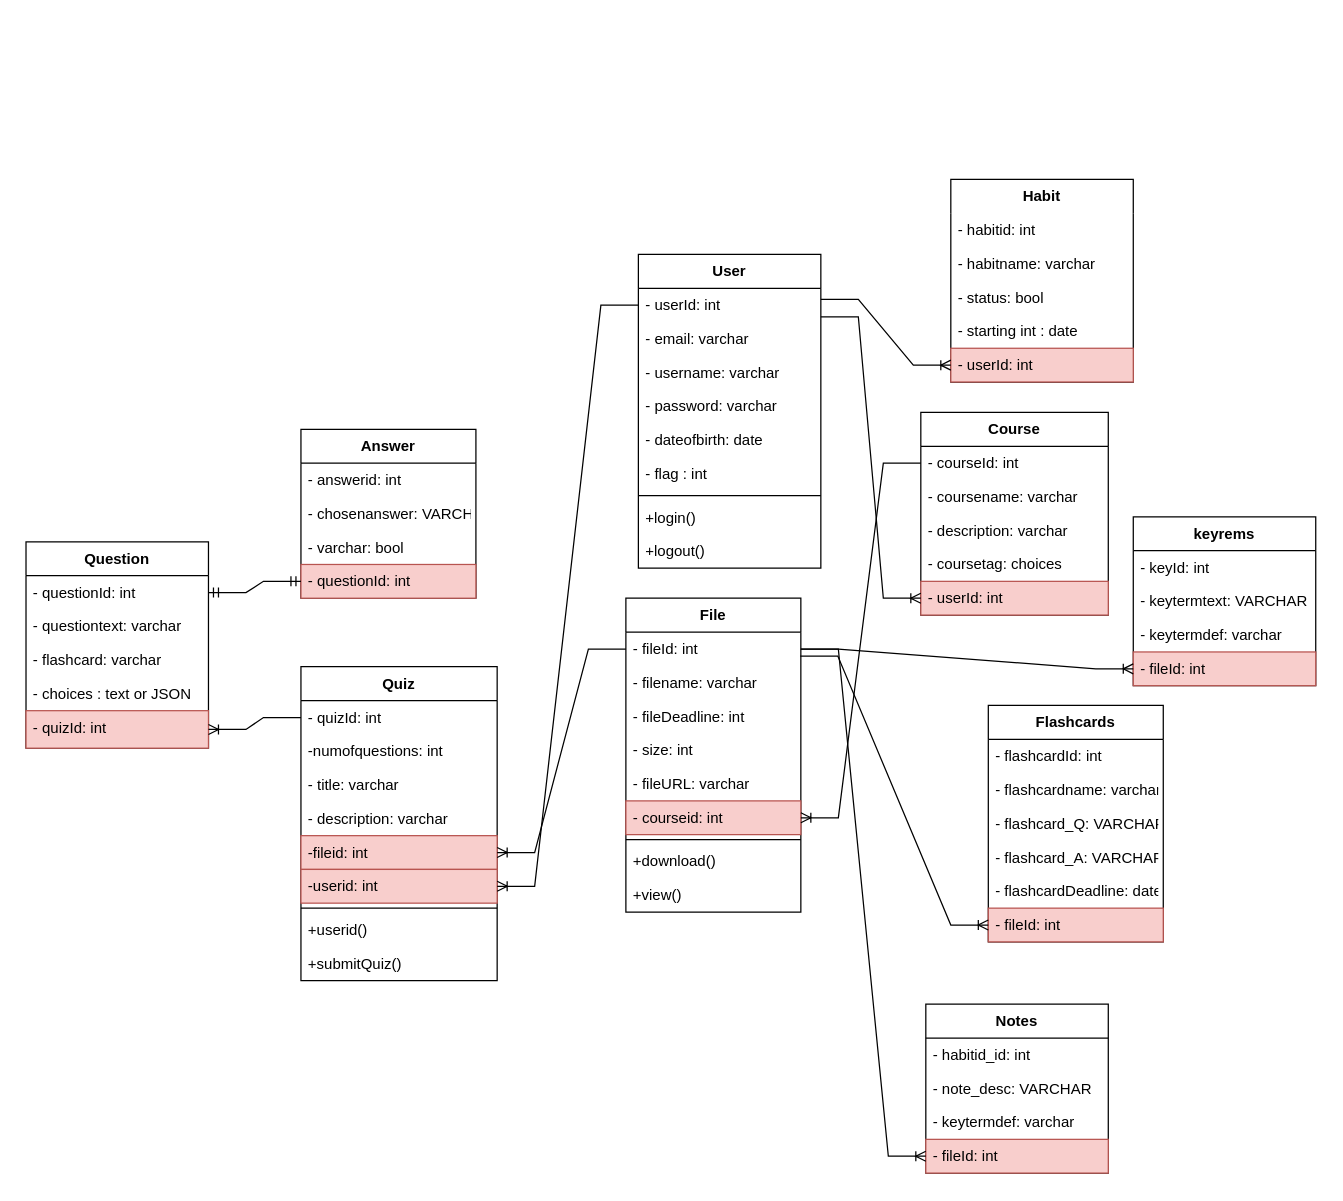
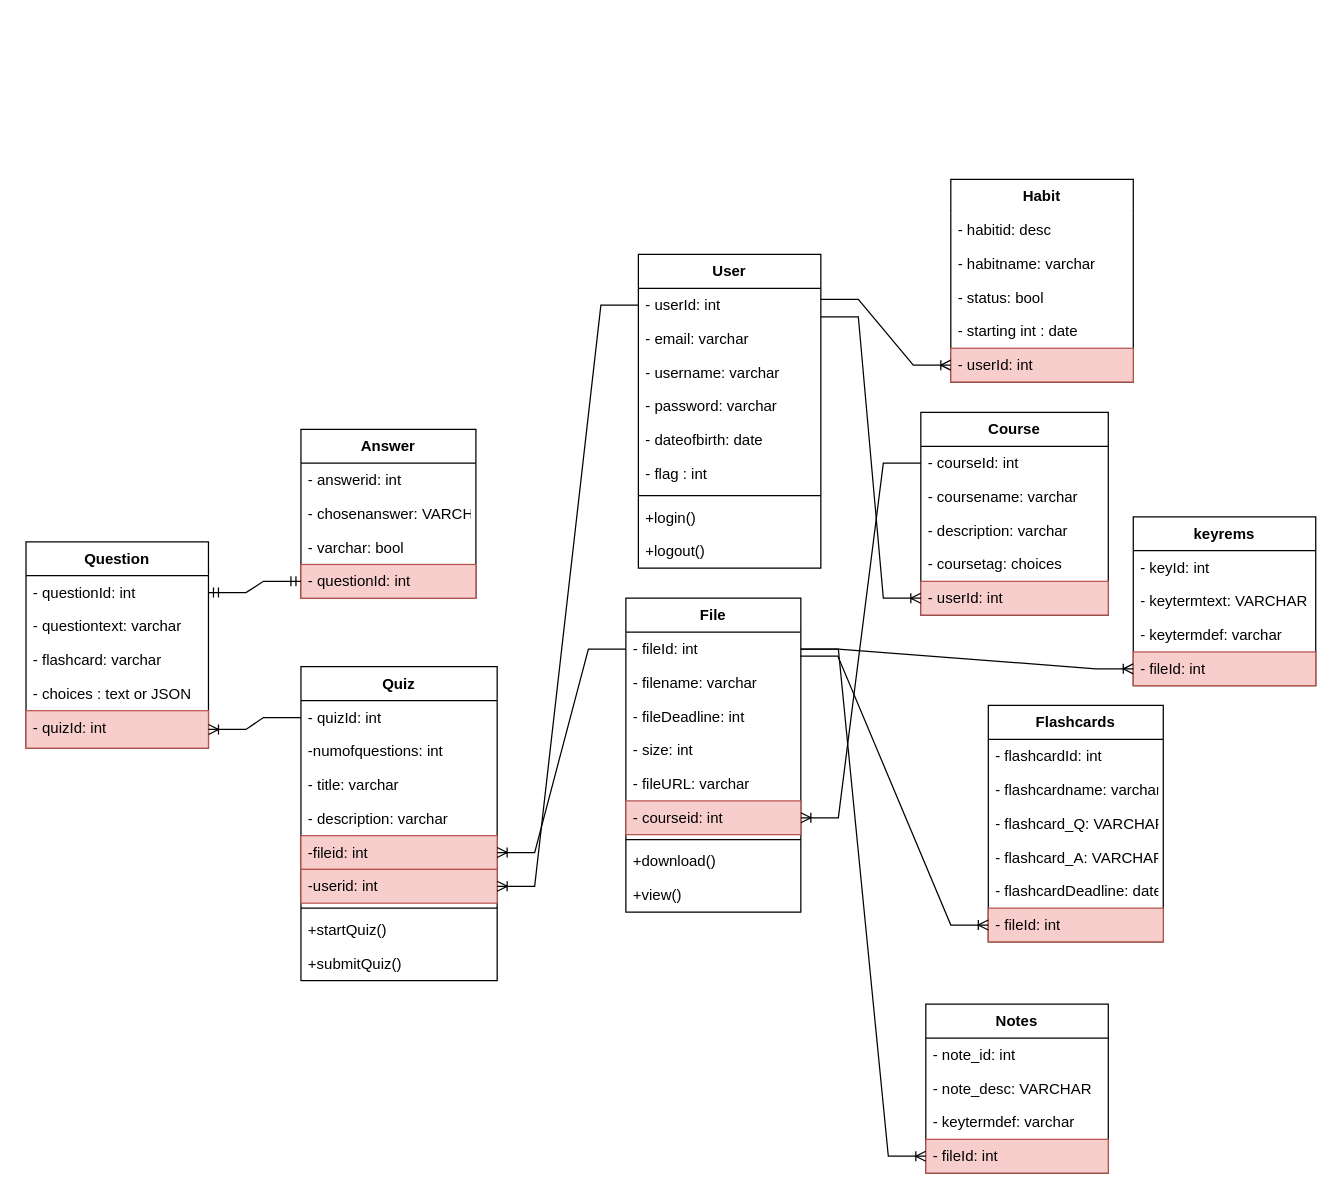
node "- habitid: int": label "- habitid: int" -> "- habitid: desc"
node "+userid()": label "+userid()" -> "+startQuiz()"
node "- habitid_id: int": label "- habitid_id: int" -> "- note_id: int"
